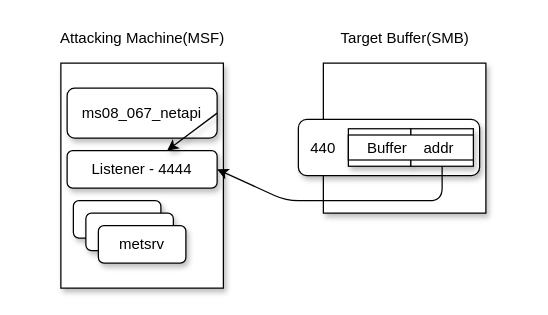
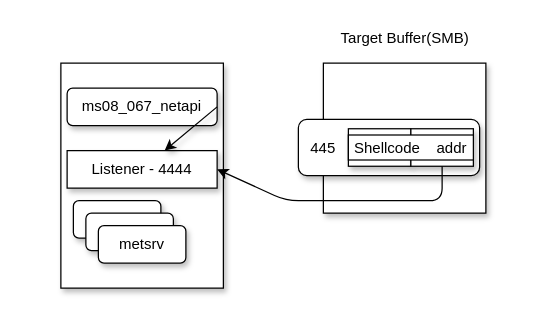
node "Attacking Machine(MSF)": removed
node "ms08_067_netapi": size 150x50 -> 150x38
node "440": label "440" -> "445"
node "Buffer addr": label "Buffer addr" -> "Shellcode addr"
node "Listener - 4444": shape rounded rectangle -> rectangle
